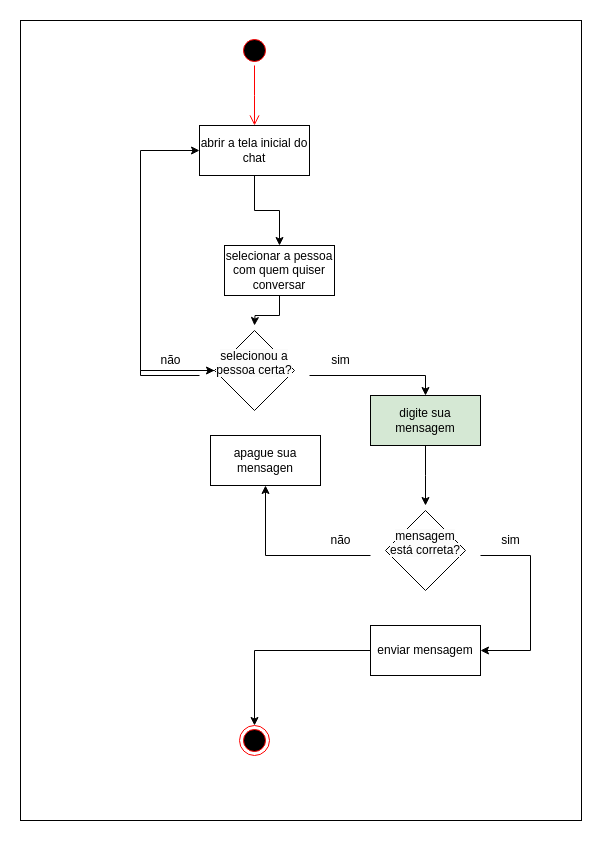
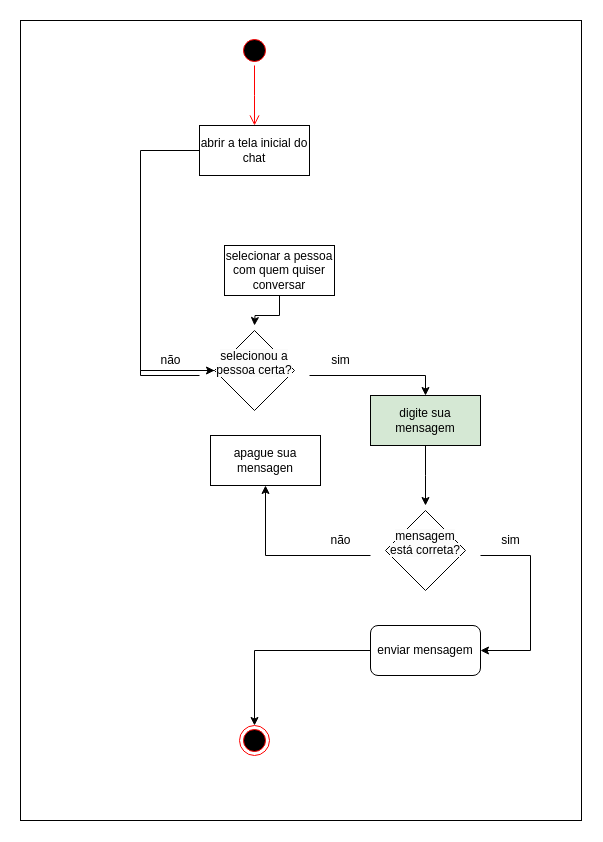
edge "selecionou a pessoa certa?" -> "abrir a tela inicial do chat": arrowhead classic -> none
edge "abrir a tela inicial do chat" -> "selecionar a pessoa com quem quiser conversar": removed
node "enviar mensagem": shape rectangle -> rounded rectangle
